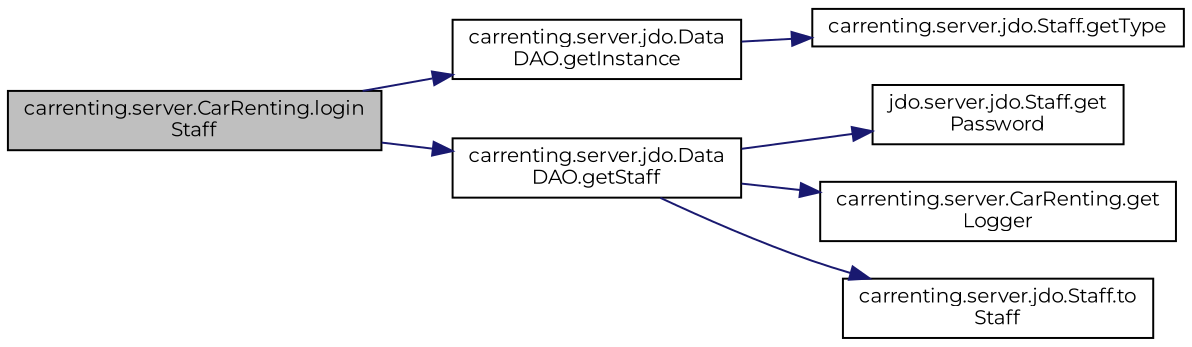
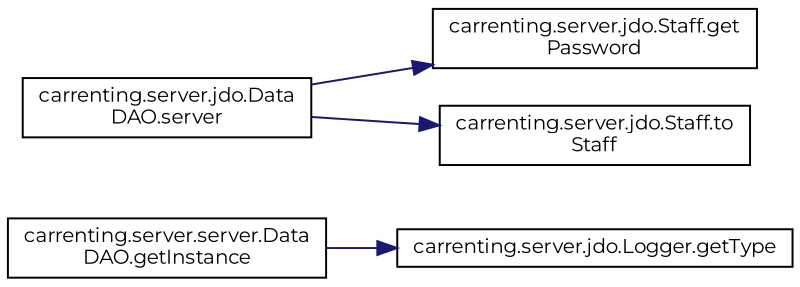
node "carrenting.server.jdo.Staff.getType": label "carrenting.server.jdo.Staff.getType" -> "carrenting.server.jdo.Logger.getType"
node "carrenting.server.jdo.Data DAO.getInstance": label "carrenting.server.jdo.Data DAO.getInstance" -> "carrenting.server.server.Data DAO.getInstance"
node "jdo.server.jdo.Staff.get Password": label "jdo.server.jdo.Staff.get Password" -> "carrenting.server.jdo.Staff.get Password"
node "carrenting.server.CarRenting.login Staff": removed
node "carrenting.server.jdo.Data DAO.getStaff": label "carrenting.server.jdo.Data DAO.getStaff" -> "carrenting.server.jdo.Data DAO.server"
node "carrenting.server.CarRenting.get Logger": removed
